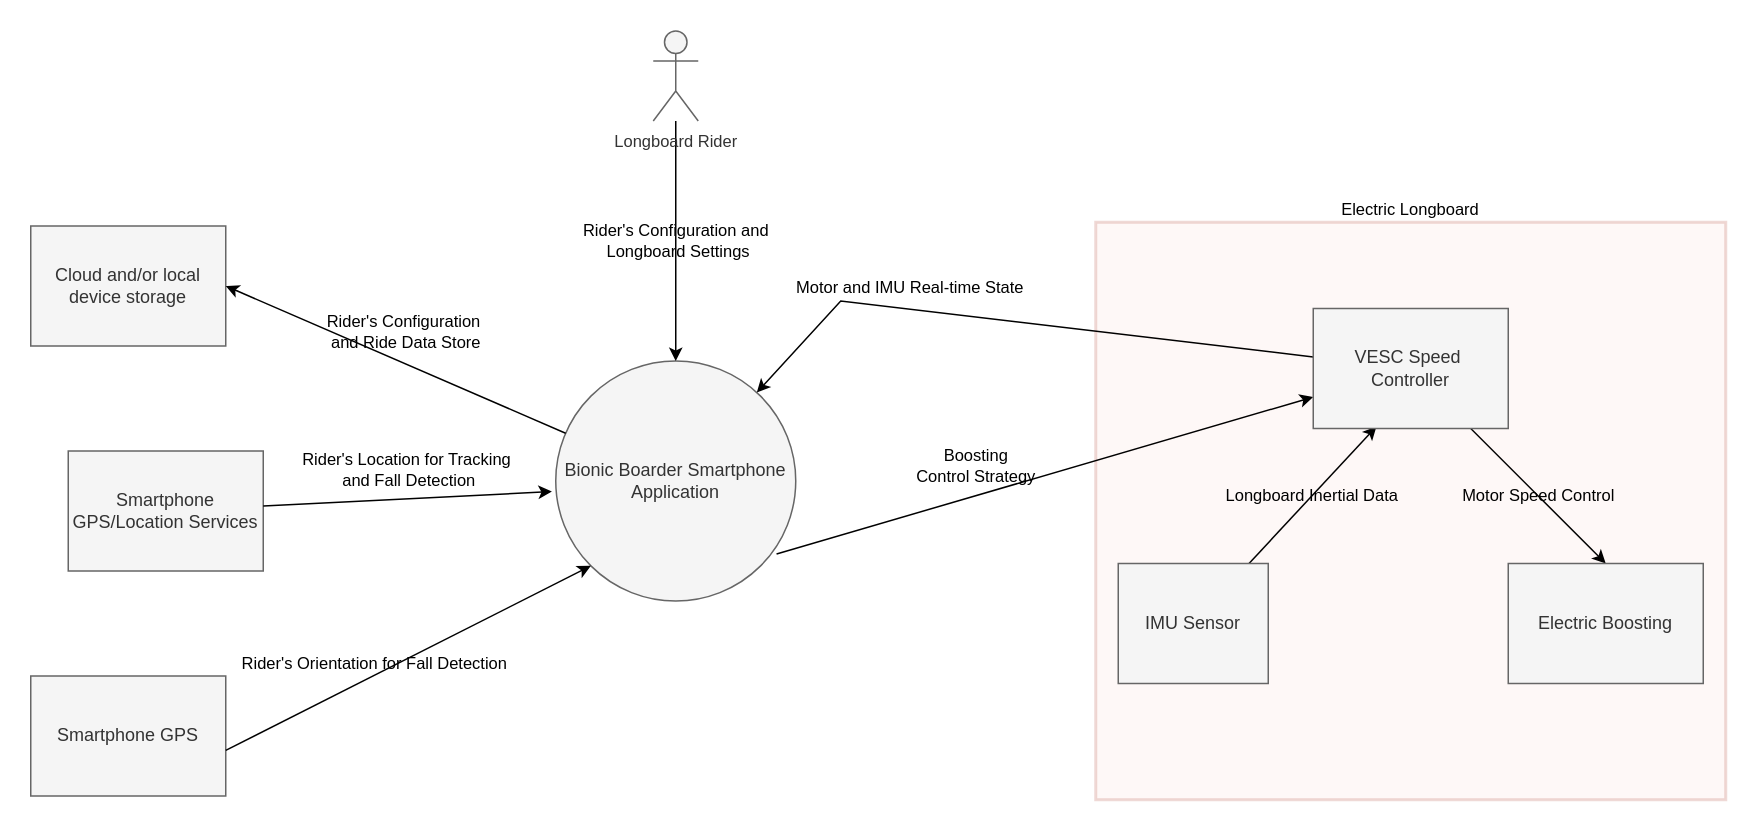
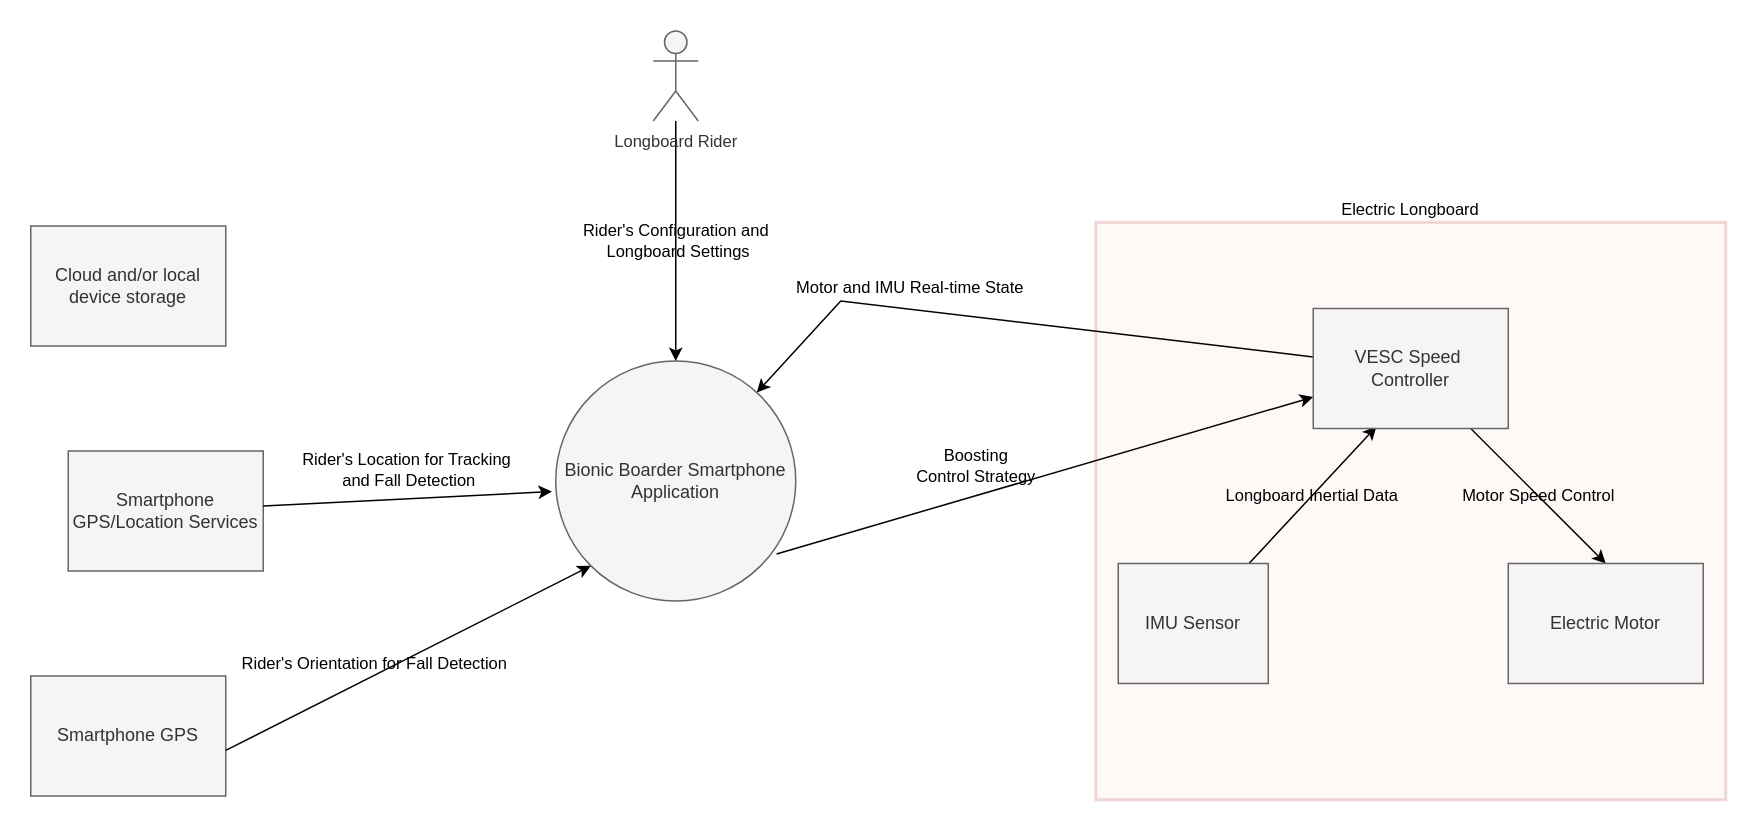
edge "Bionic Boarder Smartphone Application" -> "Cloud and/or local device storage": removed, label "Rider's Configuration and Ride Data Store"
node "Electric Boosting": label "Electric Boosting" -> "Electric Motor"
